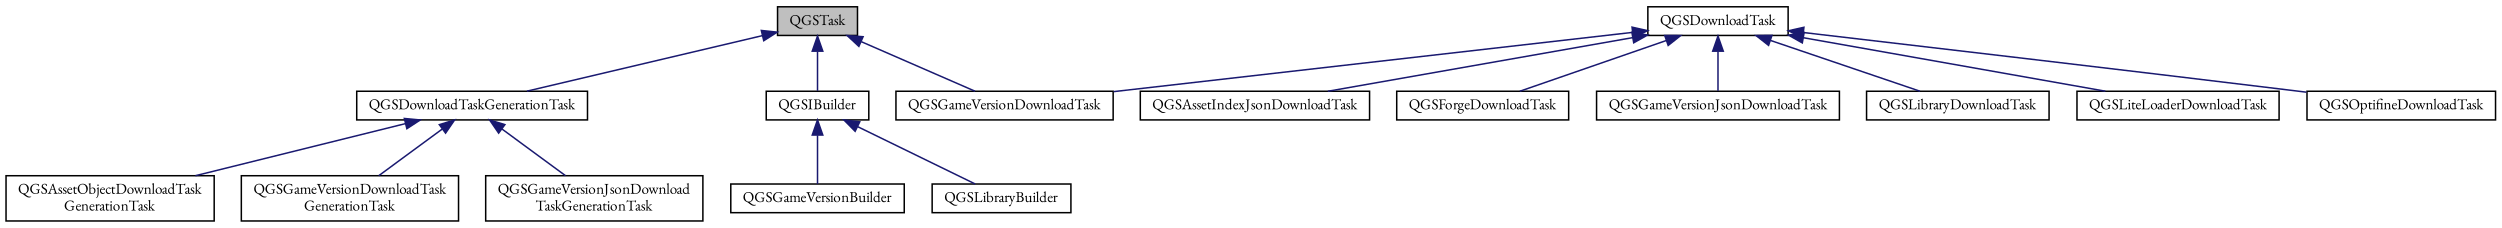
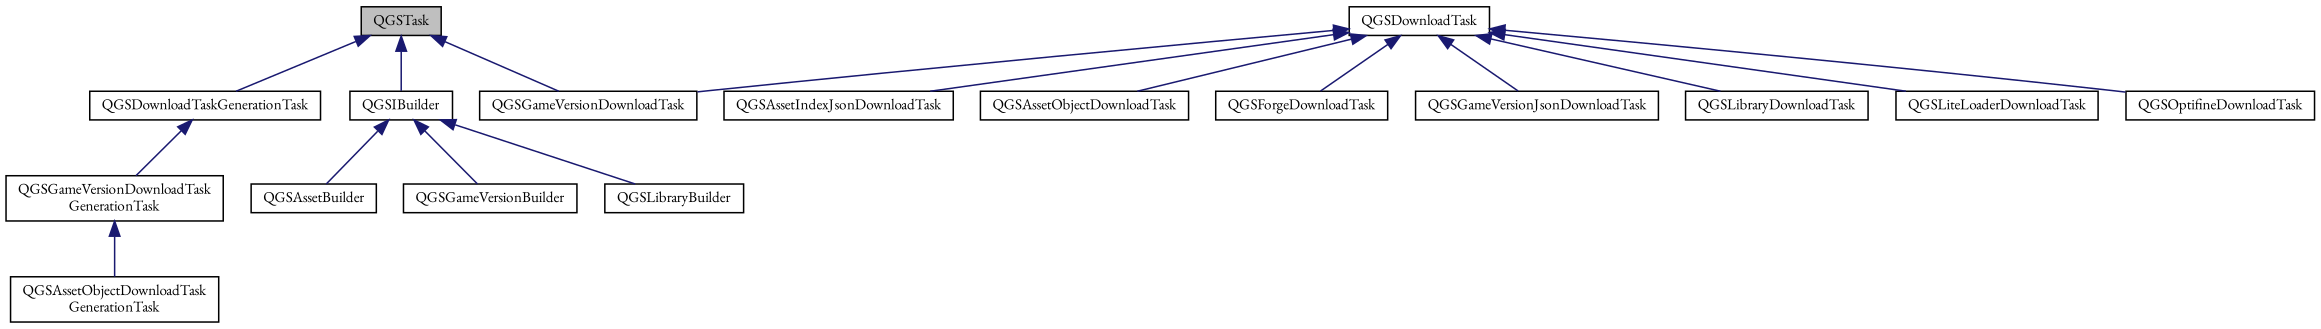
node "QGSAssetObjectDownloadTask": added
edge "QGSAssetObjectDownloadTask GenerationTask" -> "QGSDownloadTaskGenerationTask": now "QGSAssetObjectDownloadTask GenerationTask" -> "QGSGameVersionDownloadTask GenerationTask"
node "QGSAssetBuilder": added
node "QGSGameVersionJsonDownload TaskGenerationTask": removed
